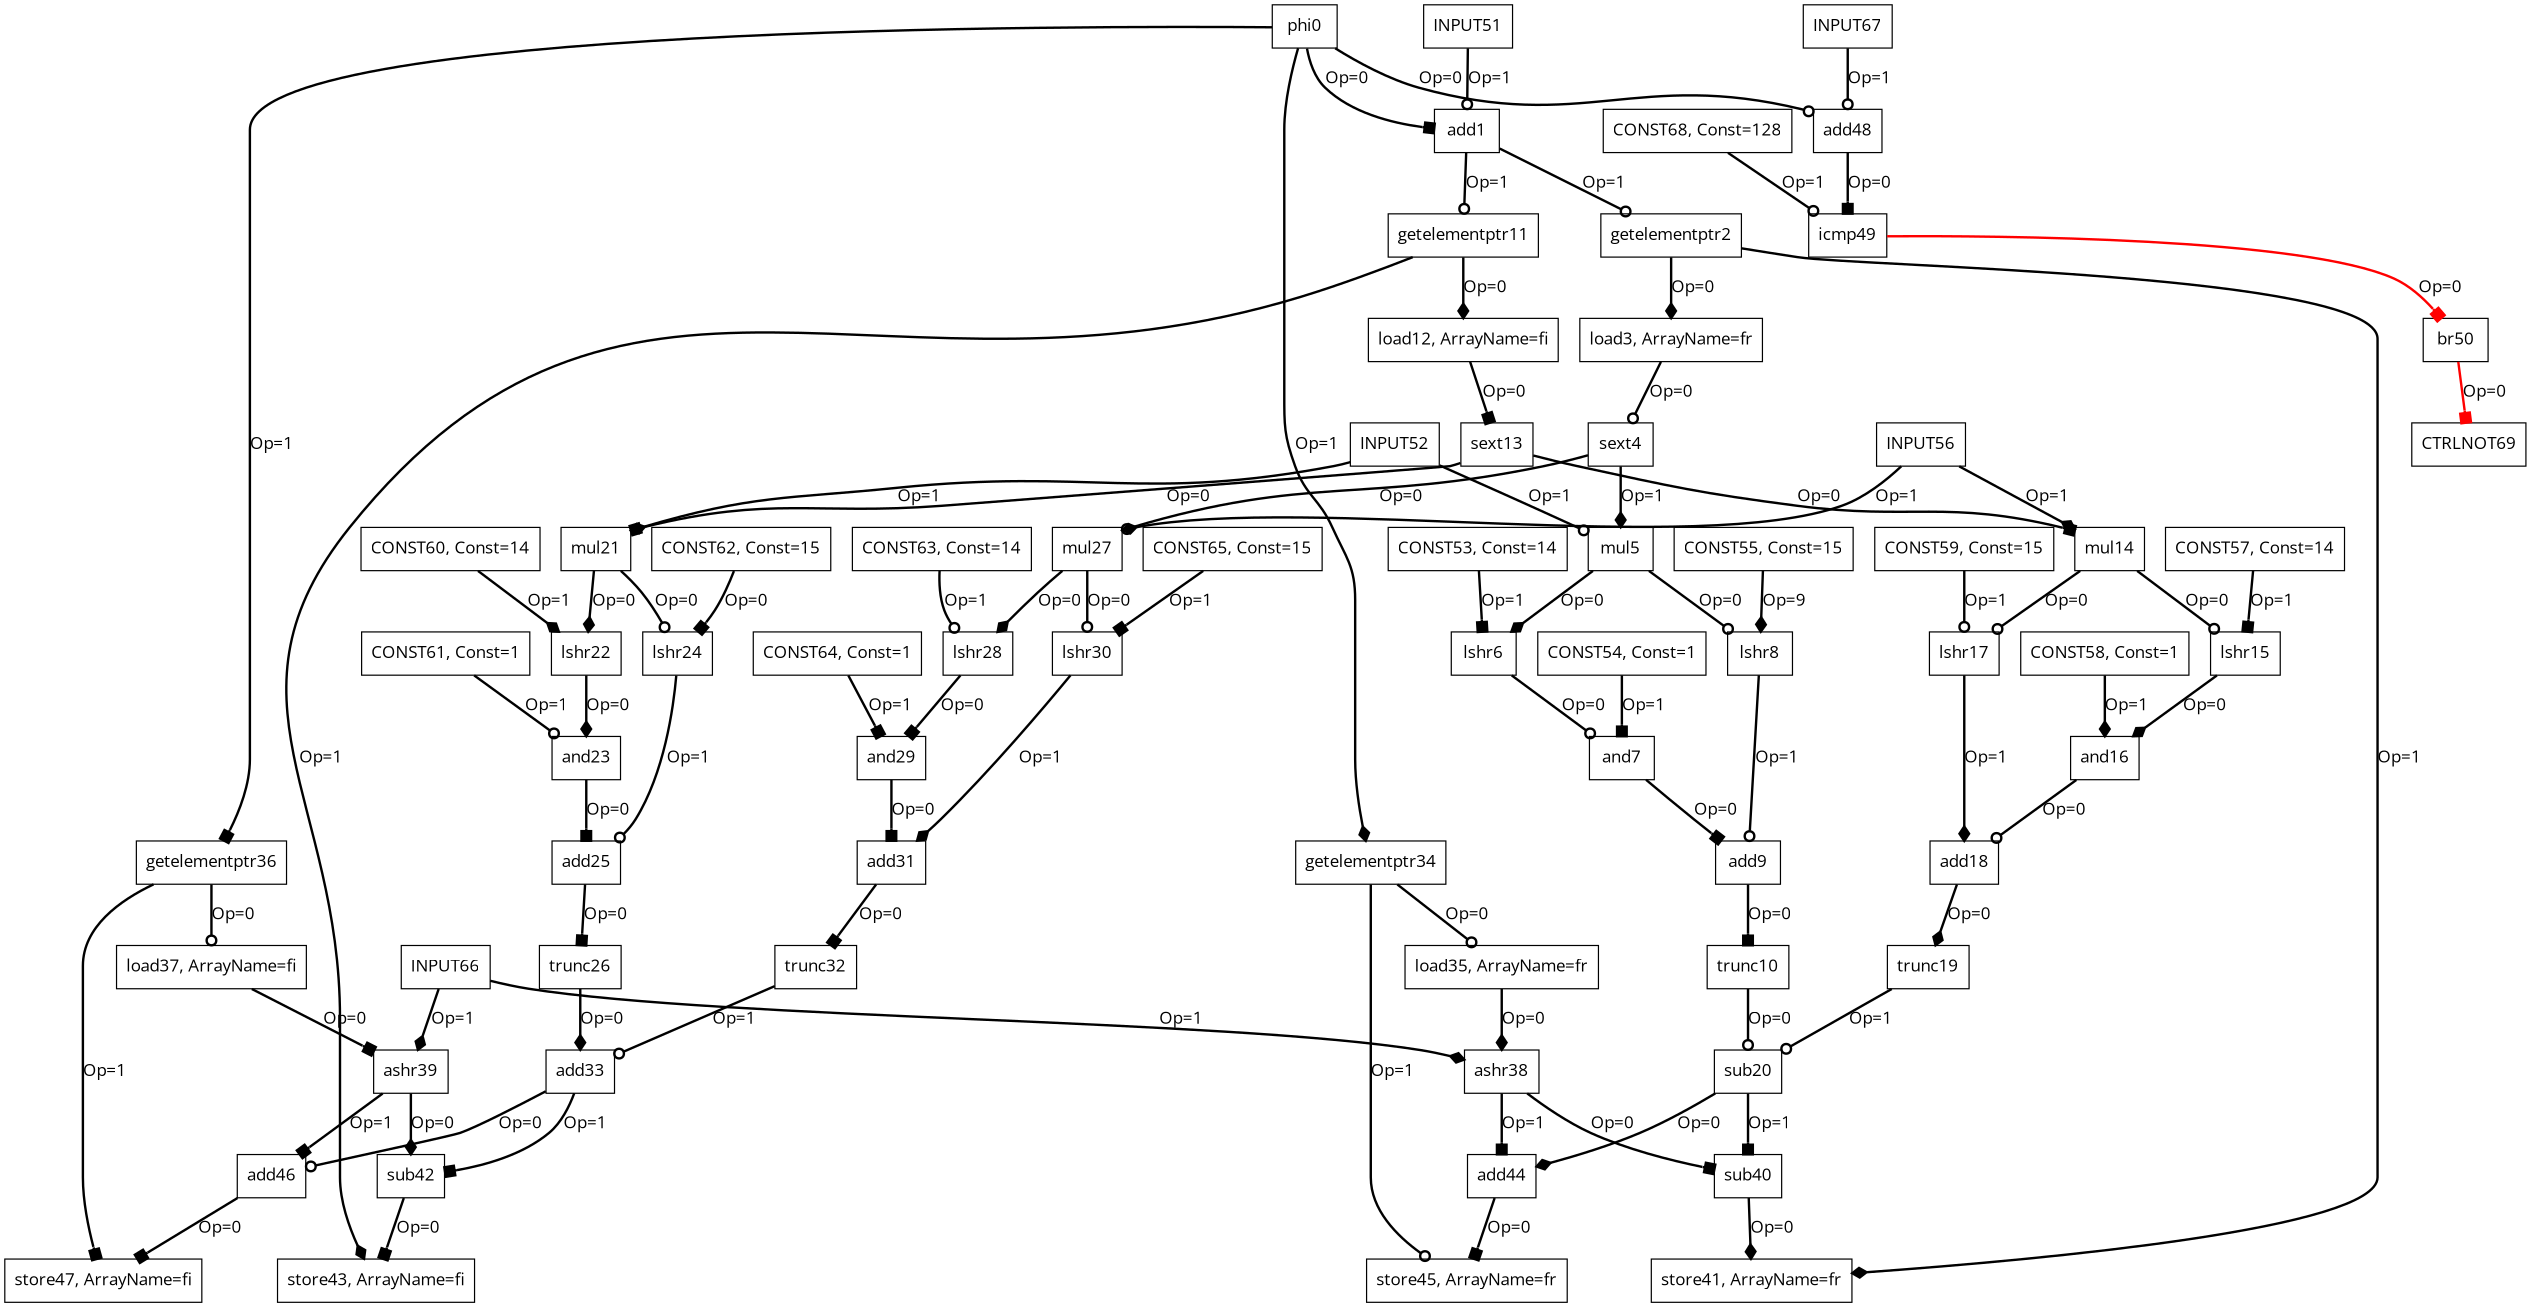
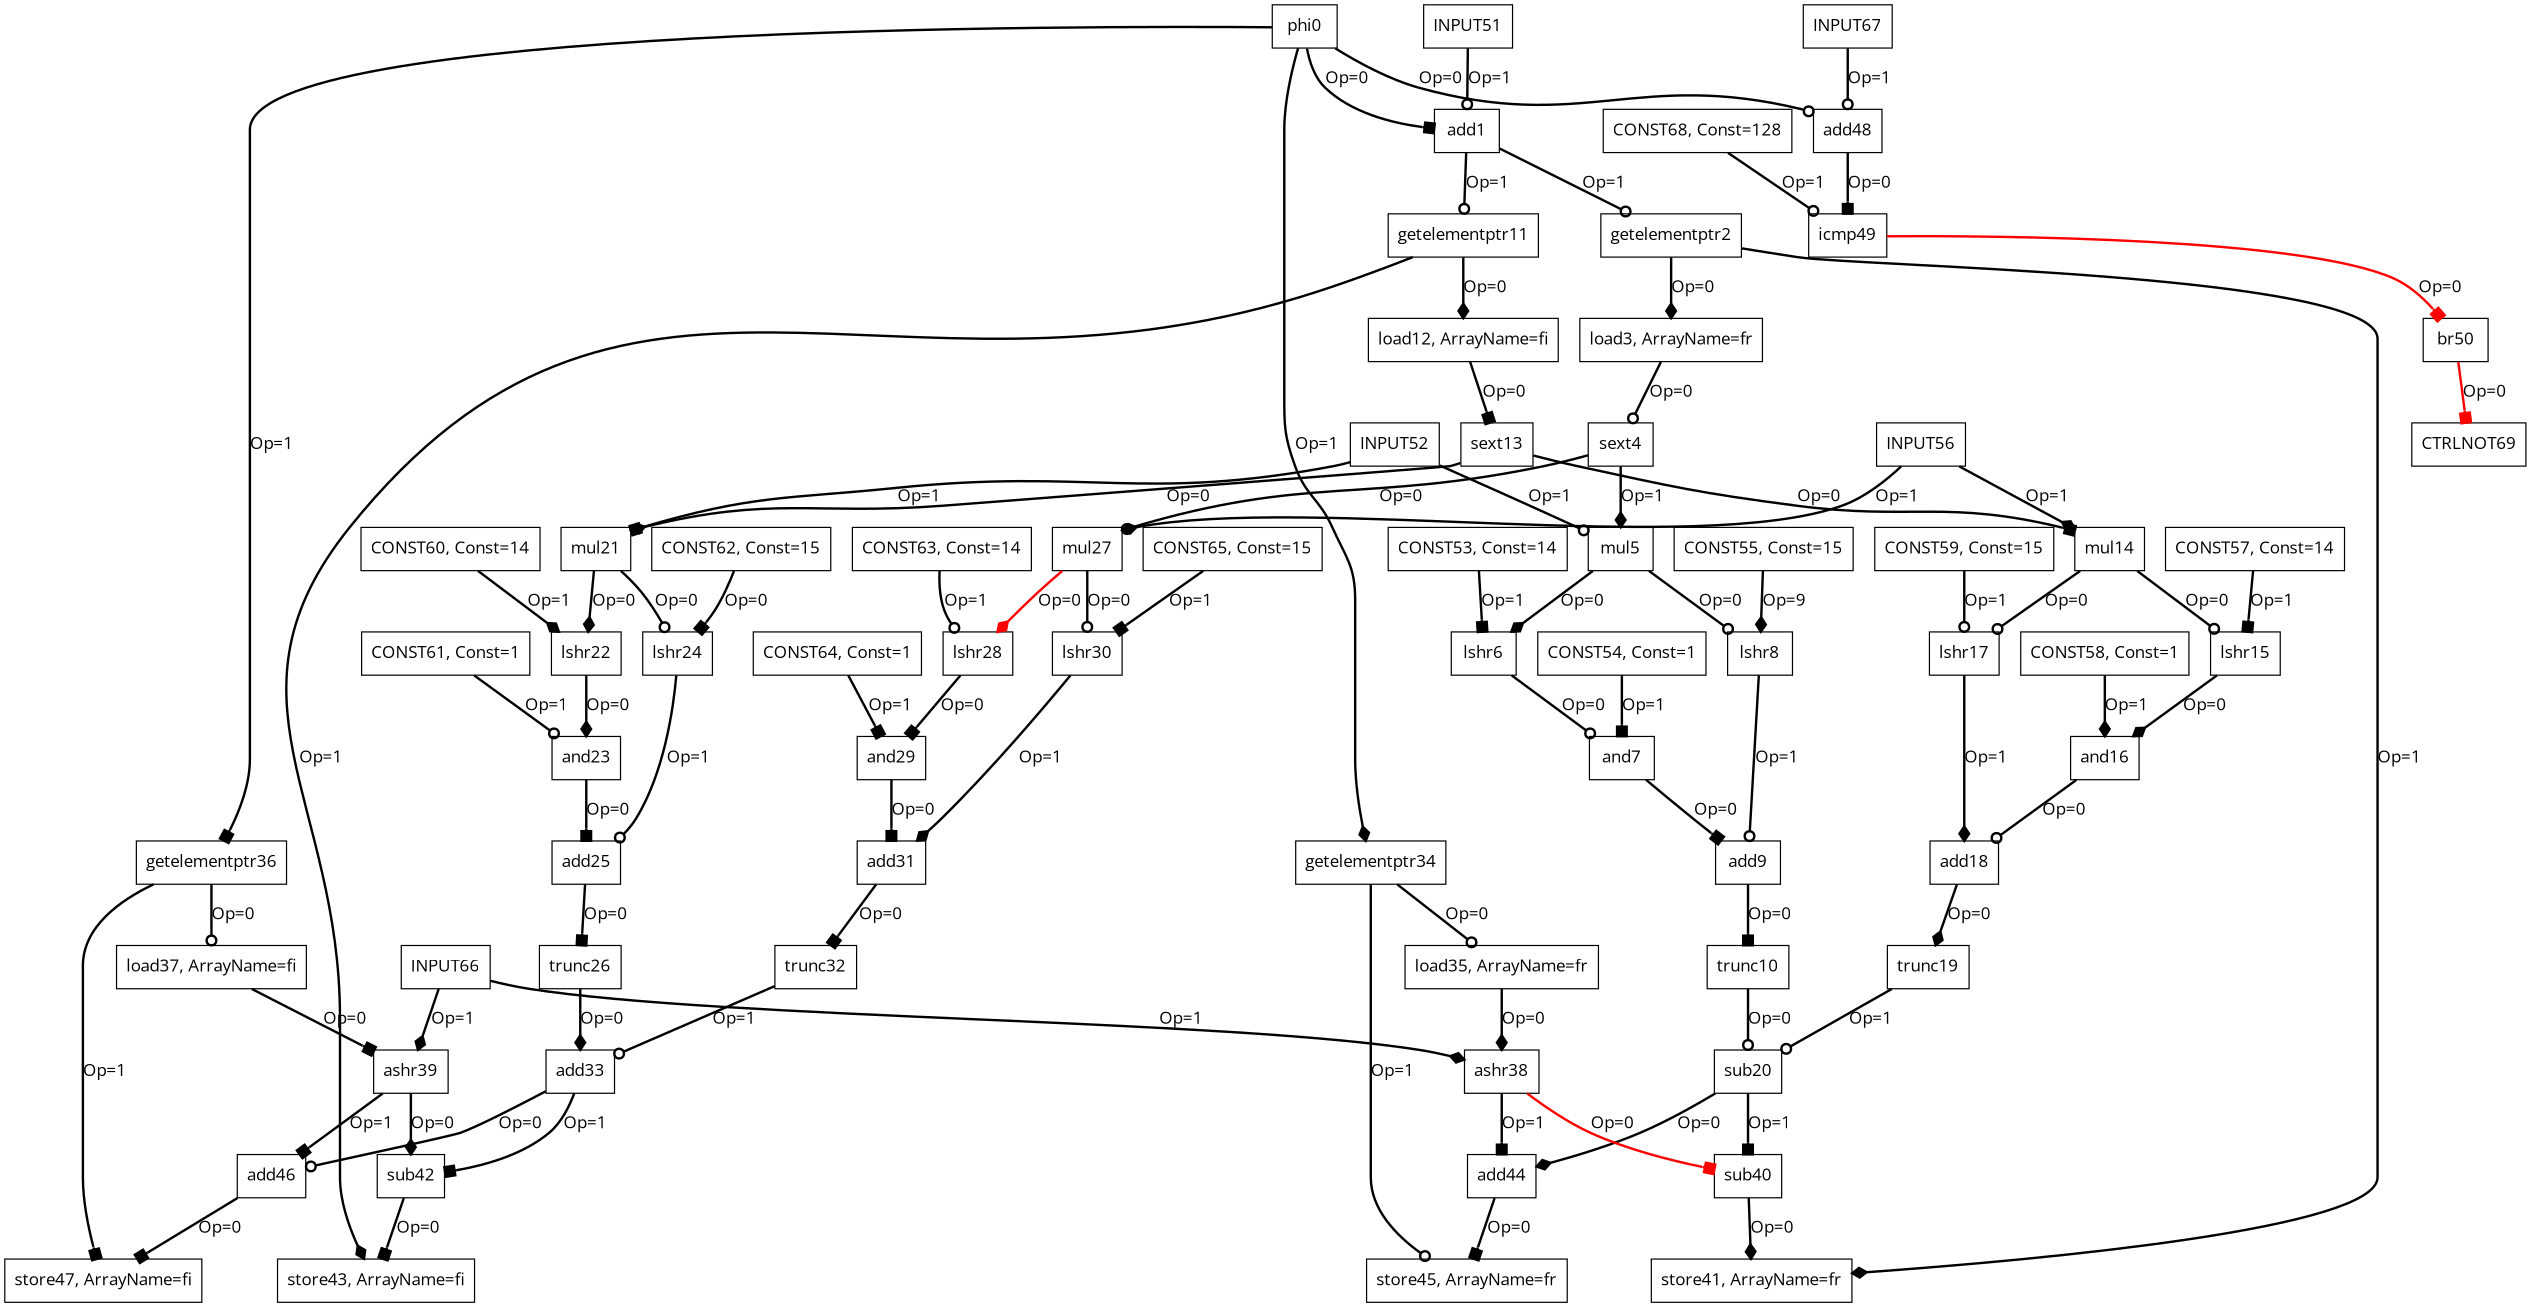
edge "mul27" -> "lshr28": color black -> red
edge "ashr38" -> "sub40": color black -> red
